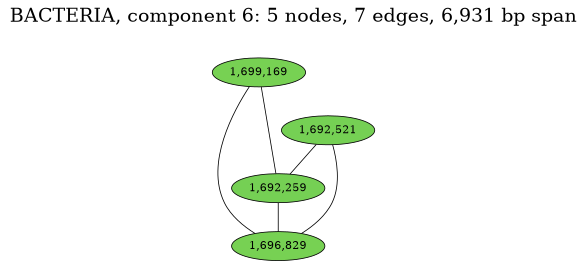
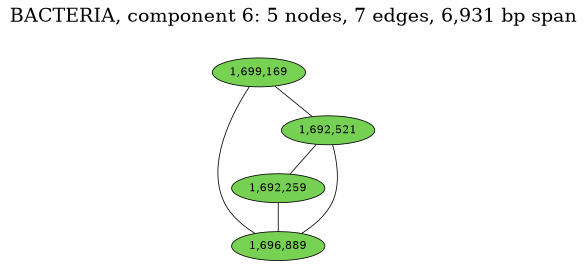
edge "1,699,169" -- "1,692,259": now "1,699,169" -- "1,692,521"
node "1,696,829": label "1,696,829" -> "1,696,889"
